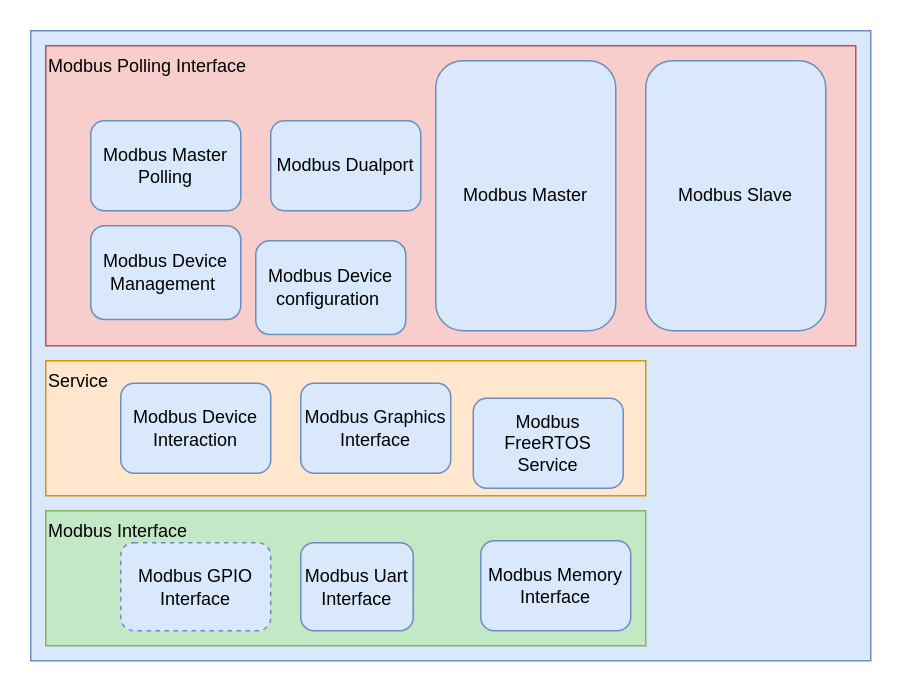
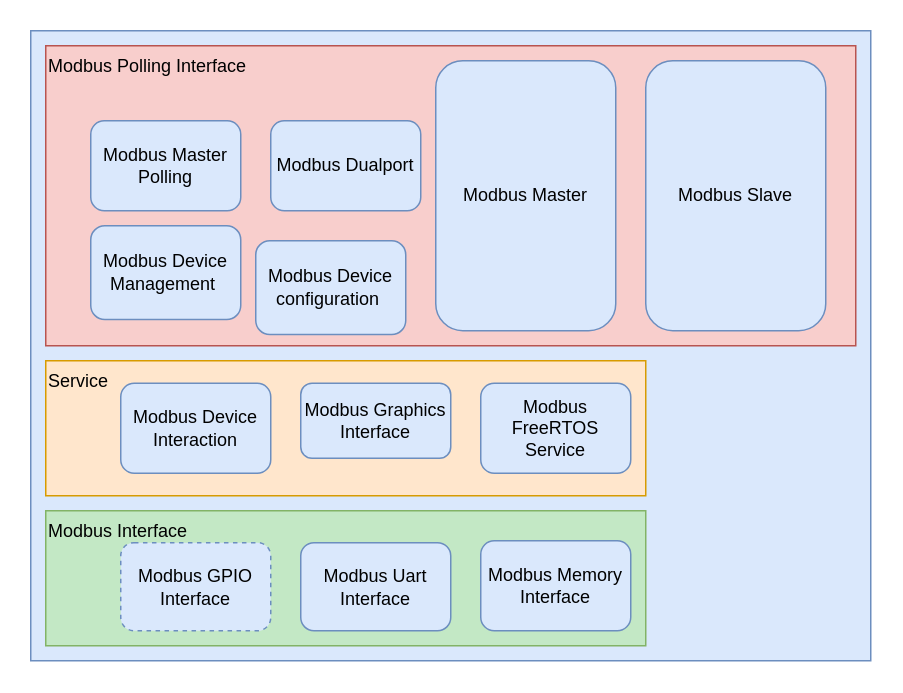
node "Modbus Graphics Interface": size 150x90 -> 150x75
node "Modbus FreeRTOS Service": moved (548, 443) -> (556, 428)
node "Modbus Uart Interface": size 113x88 -> 150x88
